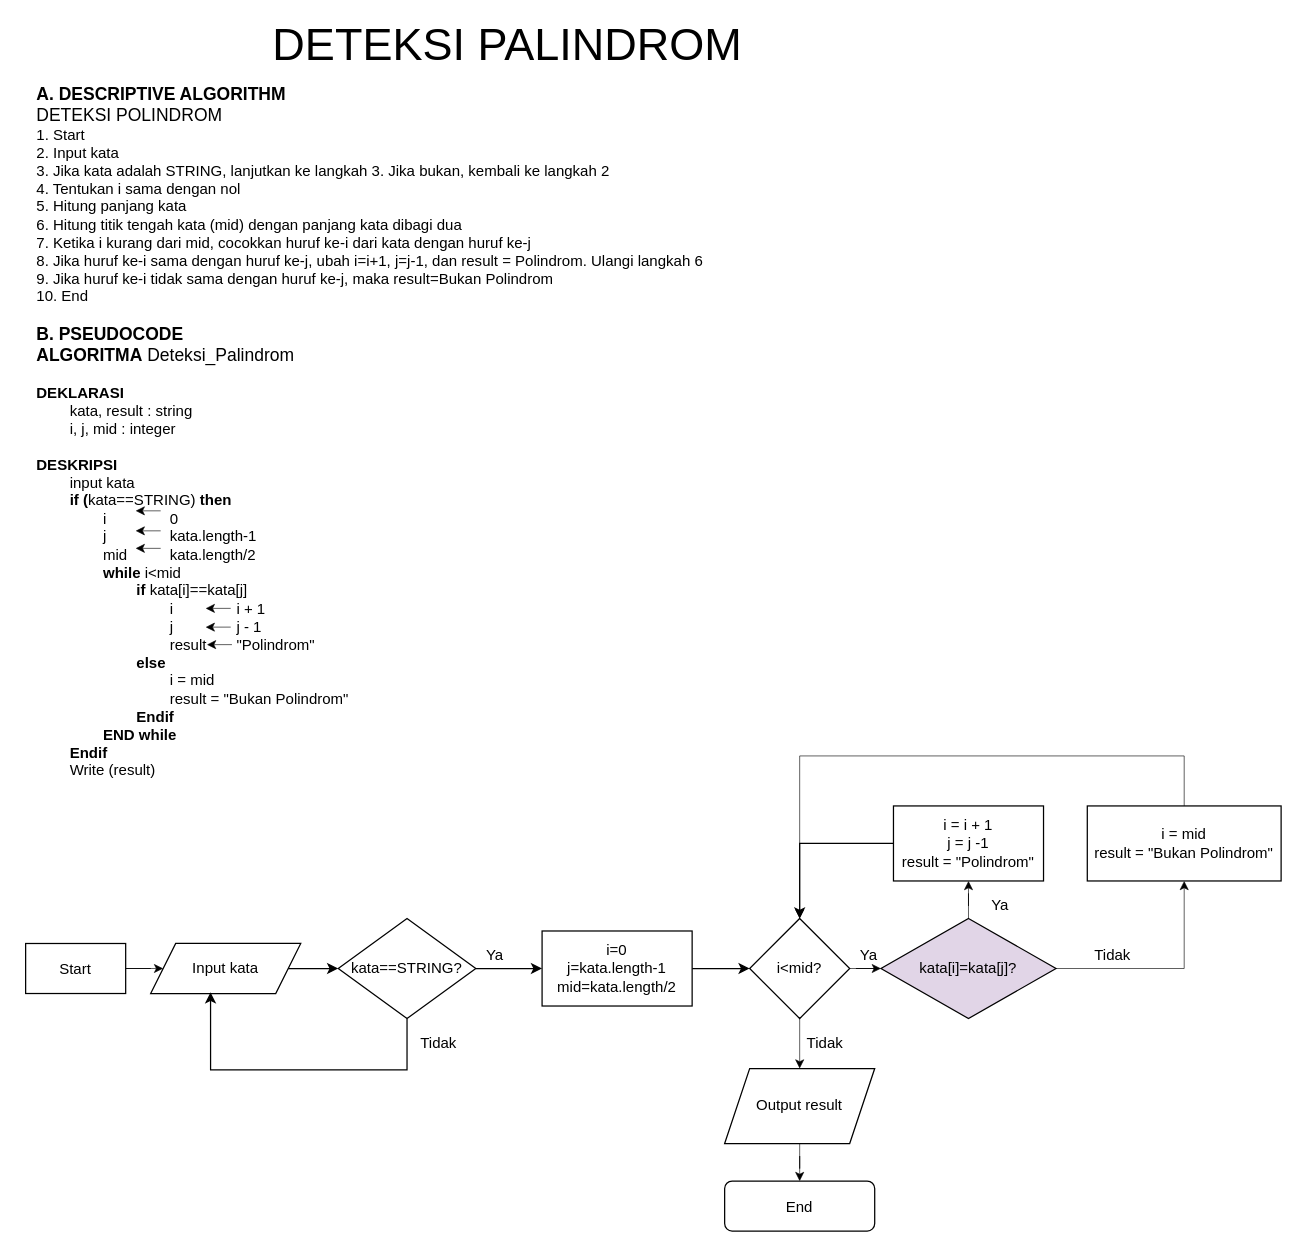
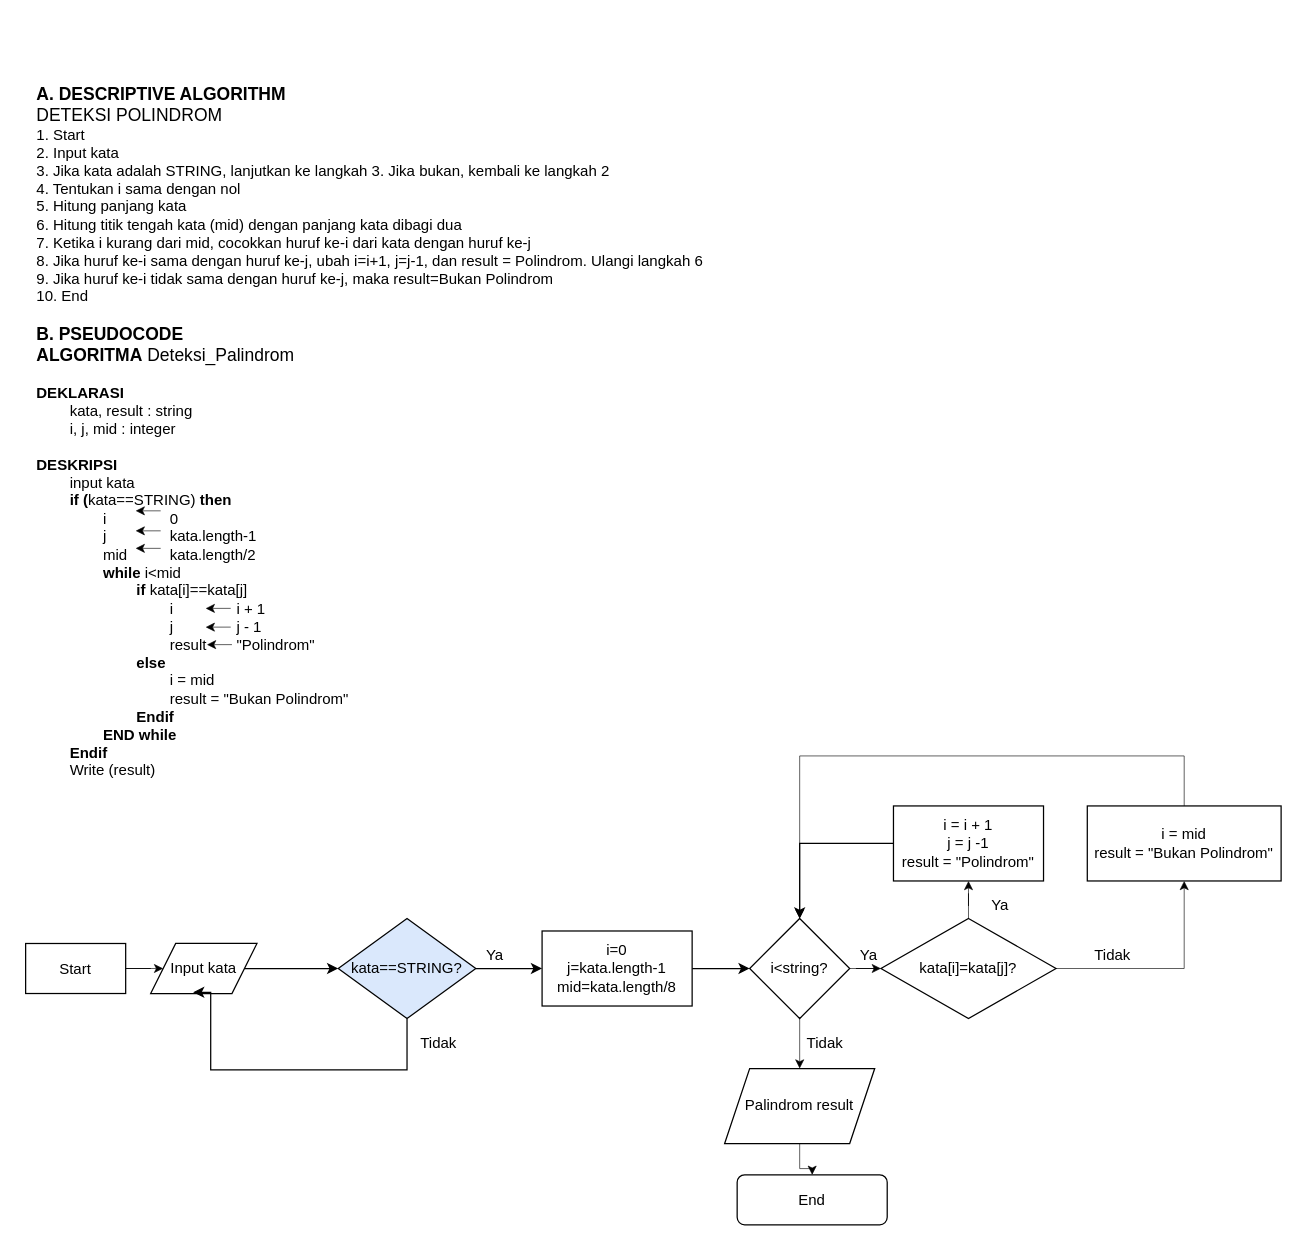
node "DETEKSI PALINDROM": removed
node "Input kata": size 150x50 -> 106x50
node "kata==STRING?": fillcolor #ffffff -> #dae8fc
node "i=0 j=kata.length-1 mid=kata.length/2": label "i=0 j=kata.length-1 mid=kata.length/2" -> "i=0 j=kata.length-1 mid=kata.length/8"
node "i<mid?": label "i<mid?" -> "i<string?"
node "kata[i]=kata[j]?": fillcolor #e1d5e7 -> #ffffff
node "Output result": label "Output result" -> "Palindrom result"
node "End": moved (799, 1206) -> (812, 1199)
